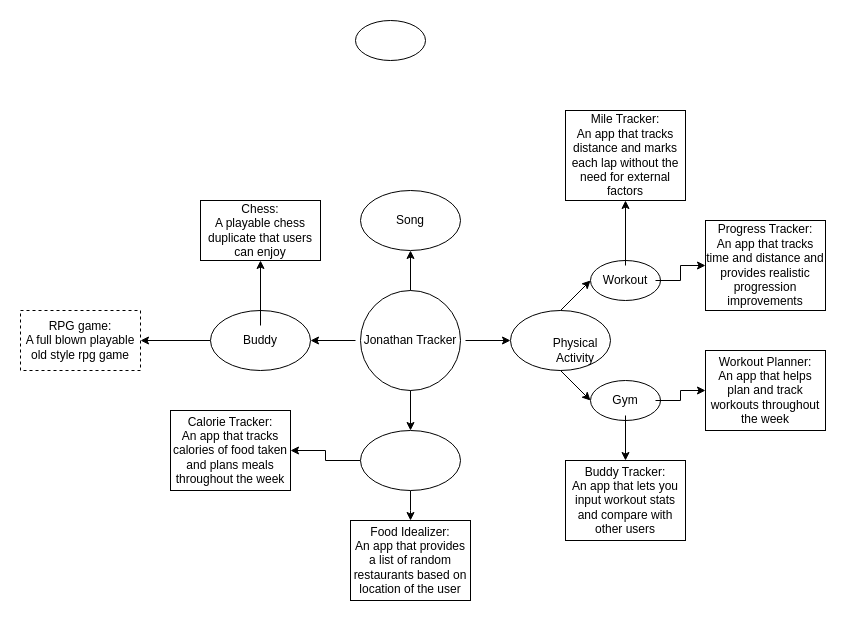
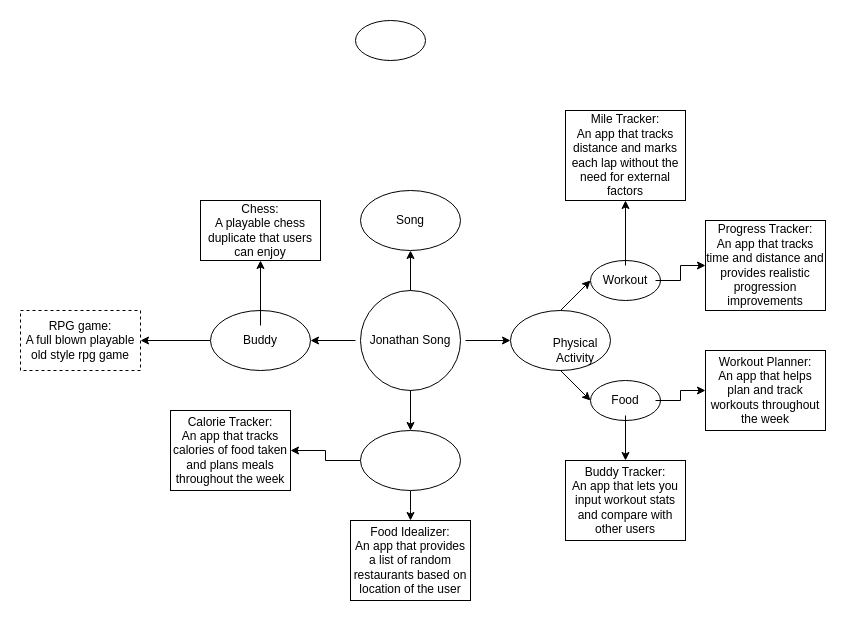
node "Jonathan Tracker": label "Jonathan Tracker" -> "Jonathan Song"
node "Gym": label "Gym" -> "Food"
